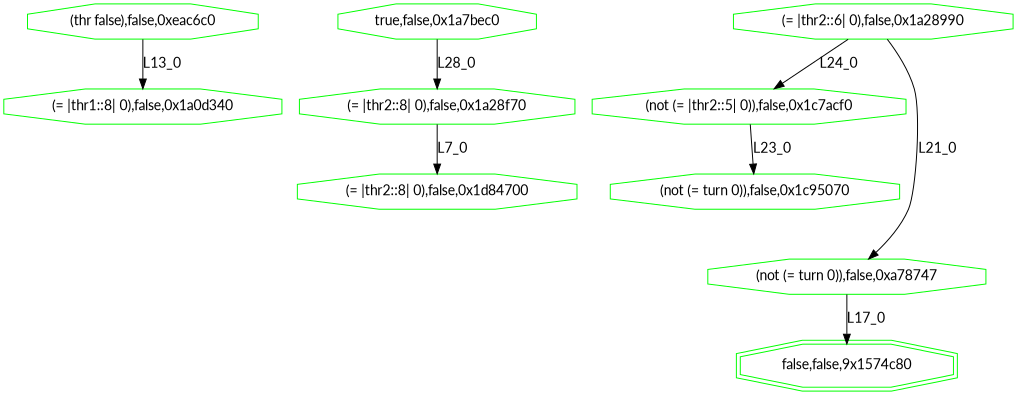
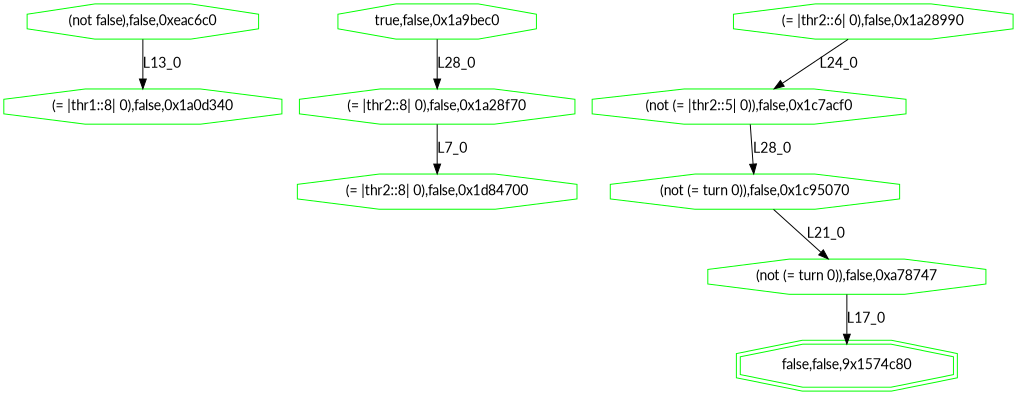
node "(thr false),false,0xeac6c0": label "(thr false),false,0xeac6c0" -> "(not false),false,0xeac6c0"
node "true,false,0x1a7bec0": label "true,false,0x1a7bec0" -> "true,false,0x1a9bec0"
edge "(= |thr2::6| 0),false,0x1a28990" -> "(not (= turn 0)),false,0xa78747": now "(not (= turn 0)),false,0x1c95070" -> "(not (= turn 0)),false,0xa78747"
edge "(not (= |thr2::5| 0)),false,0x1c7acf0" -> "(not (= turn 0)),false,0x1c95070": label "L23_0" -> "L28_0"
